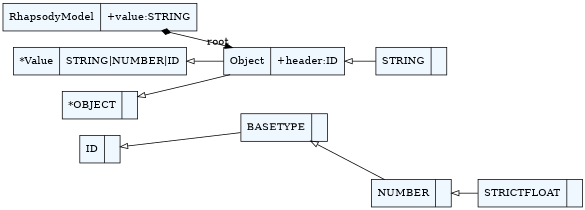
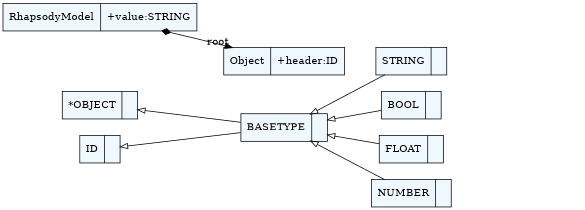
node "*Value": removed
edge "STRING" -> "Object": now "STRING" -> "BASETYPE"
edge "Object" -> "*OBJECT": now "BASETYPE" -> "*OBJECT"
node "BOOL": added
node "FLOAT": added
node "STRICTFLOAT": removed
